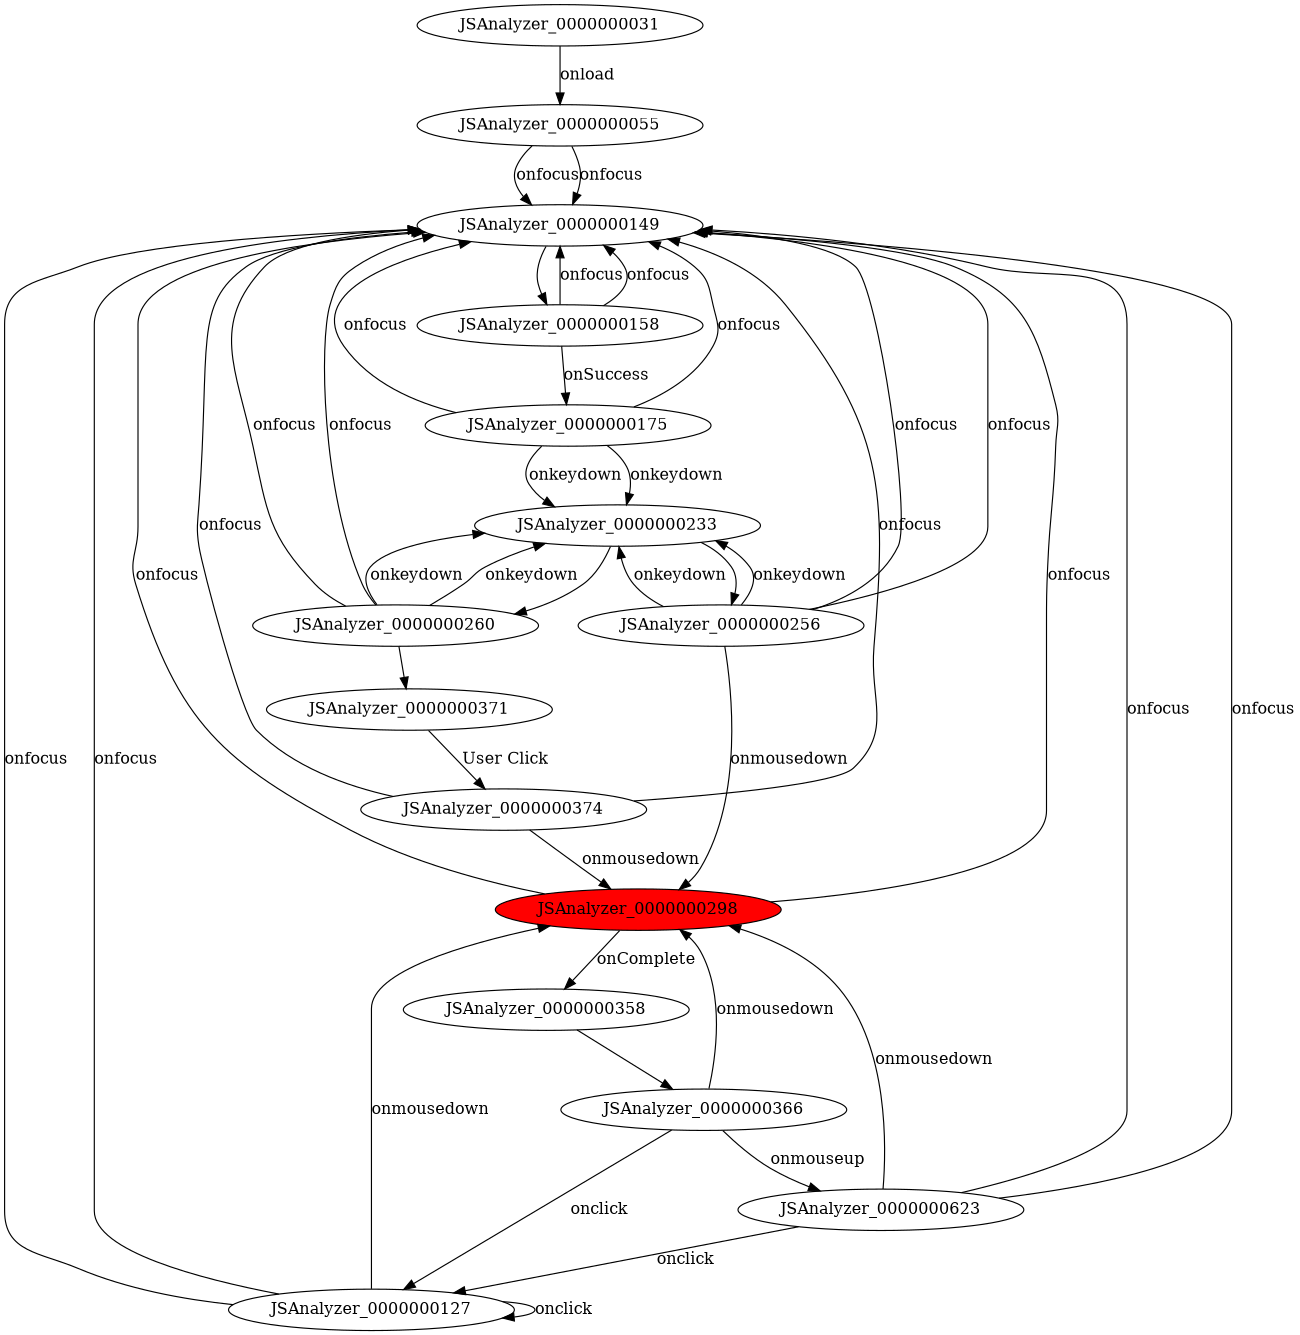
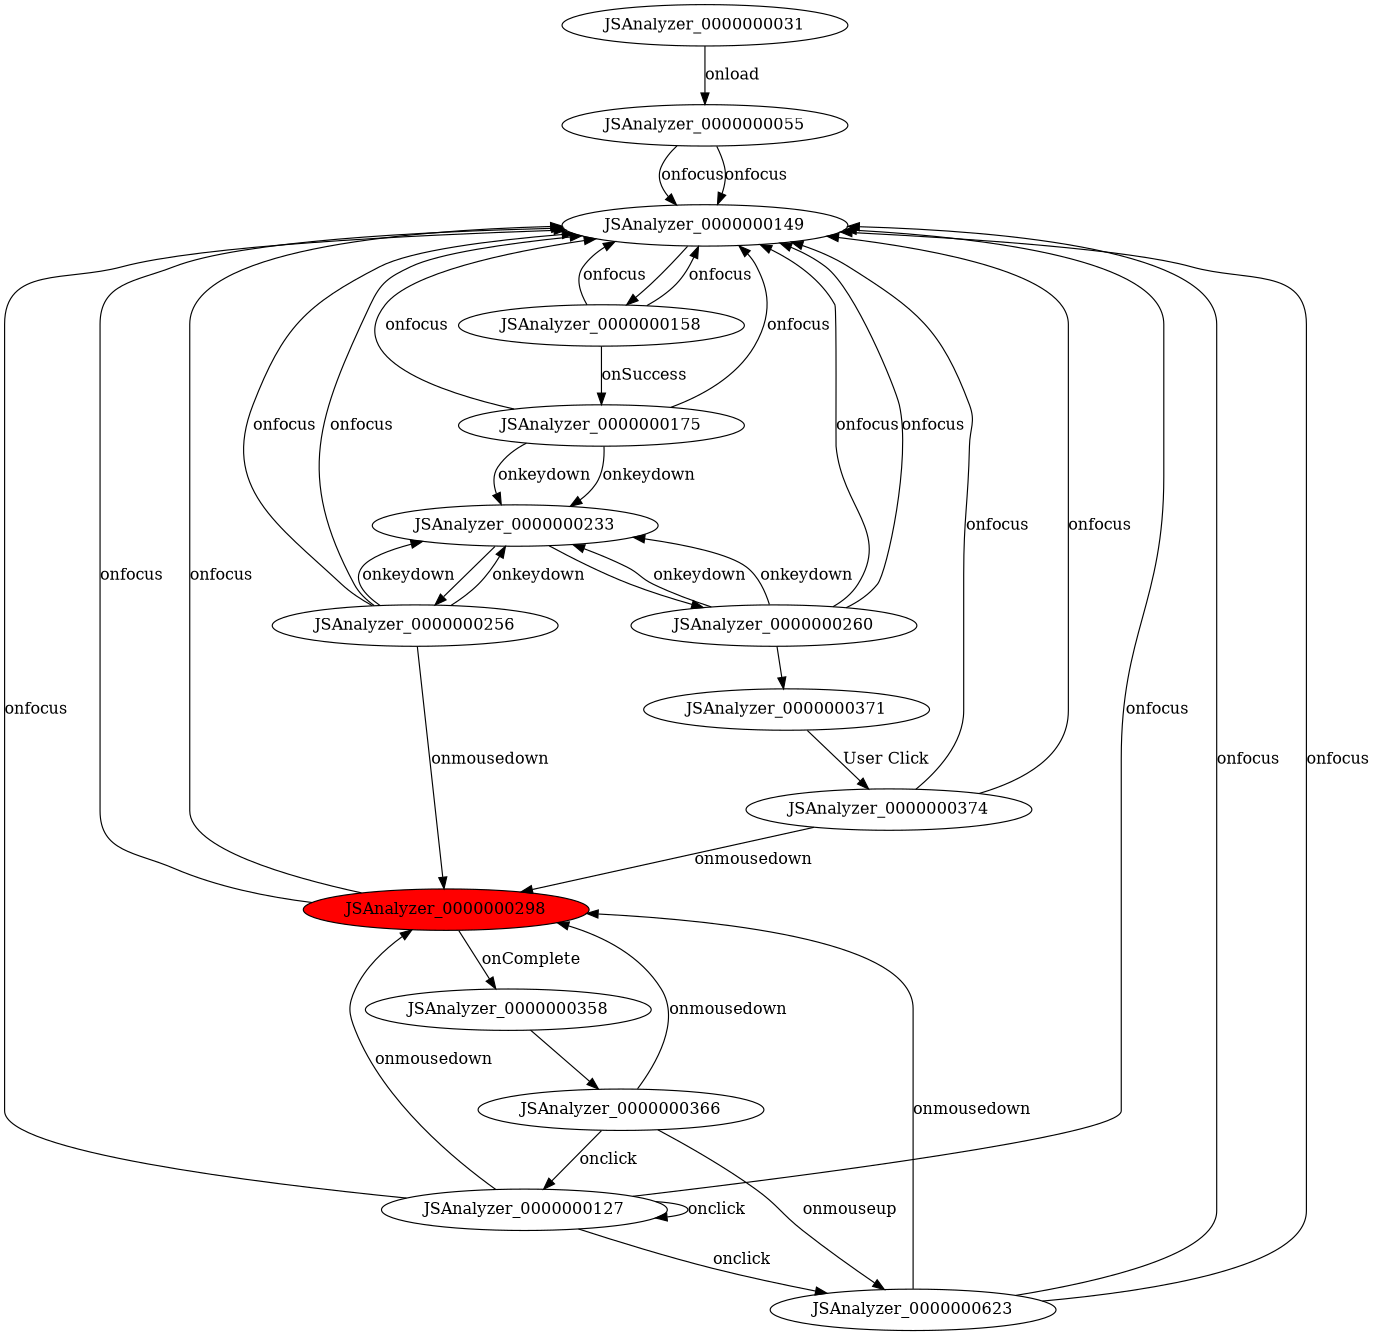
edge "JSAnalyzer_0000000623" -> "JSAnalyzer_0000000127": reversed
